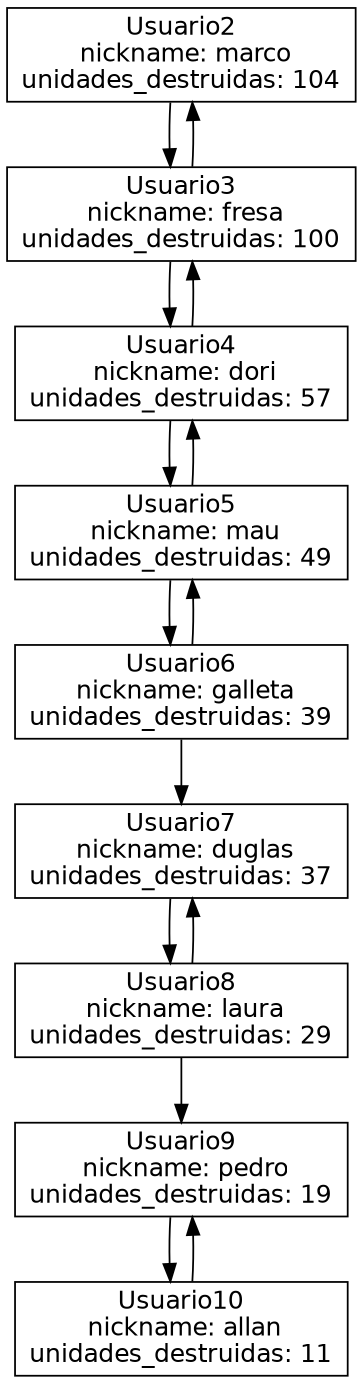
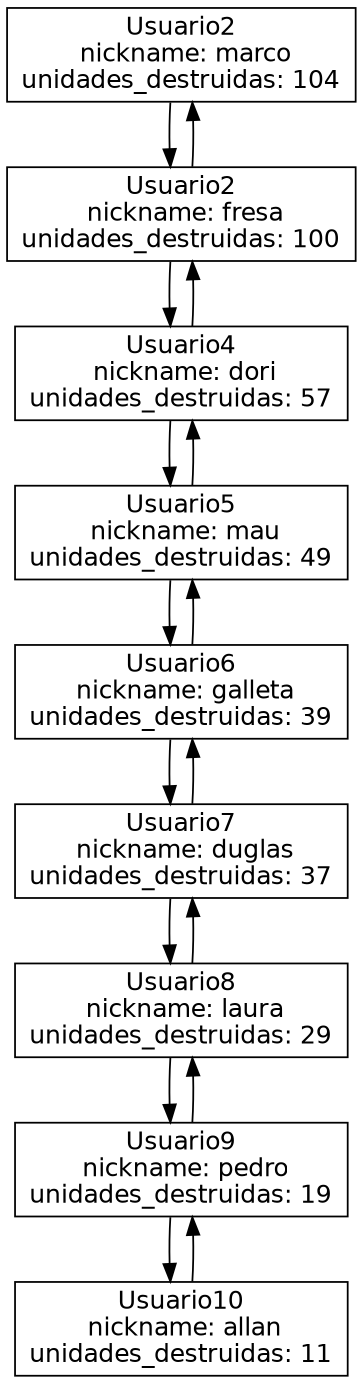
node "Usuario3 nickname: fresa unidades_destruidas: 100": label "Usuario3 nickname: fresa unidades_destruidas: 100" -> "Usuario2 nickname: fresa unidades_destruidas: 100"
edge "Usuario7 nickname: duglas unidades_destruidas: 37" -> "Usuario6 nickname: galleta unidades_destruidas: 39": added
edge "Usuario9 nickname: pedro unidades_destruidas: 19" -> "Usuario8 nickname: laura unidades_destruidas: 29": added
